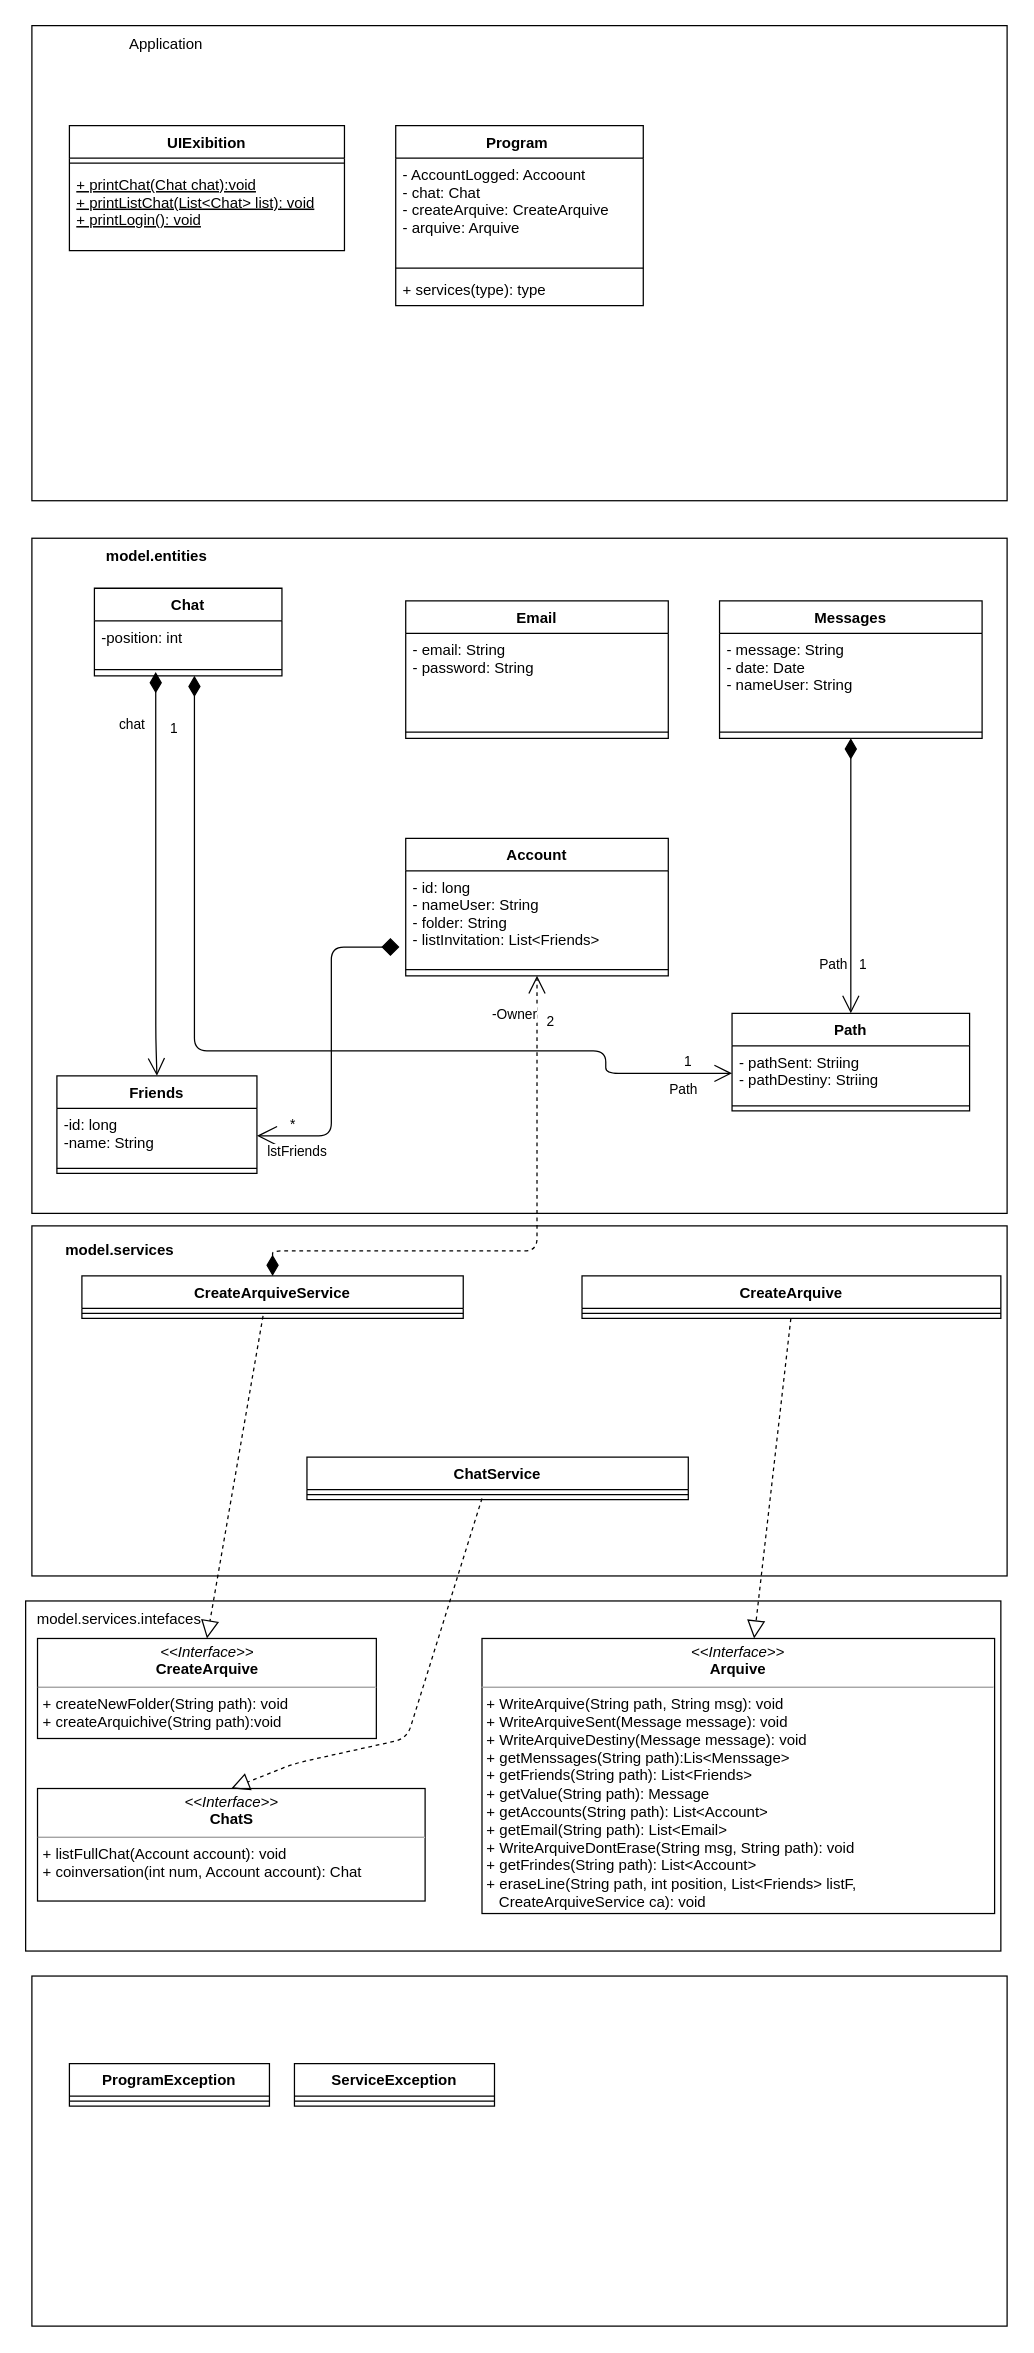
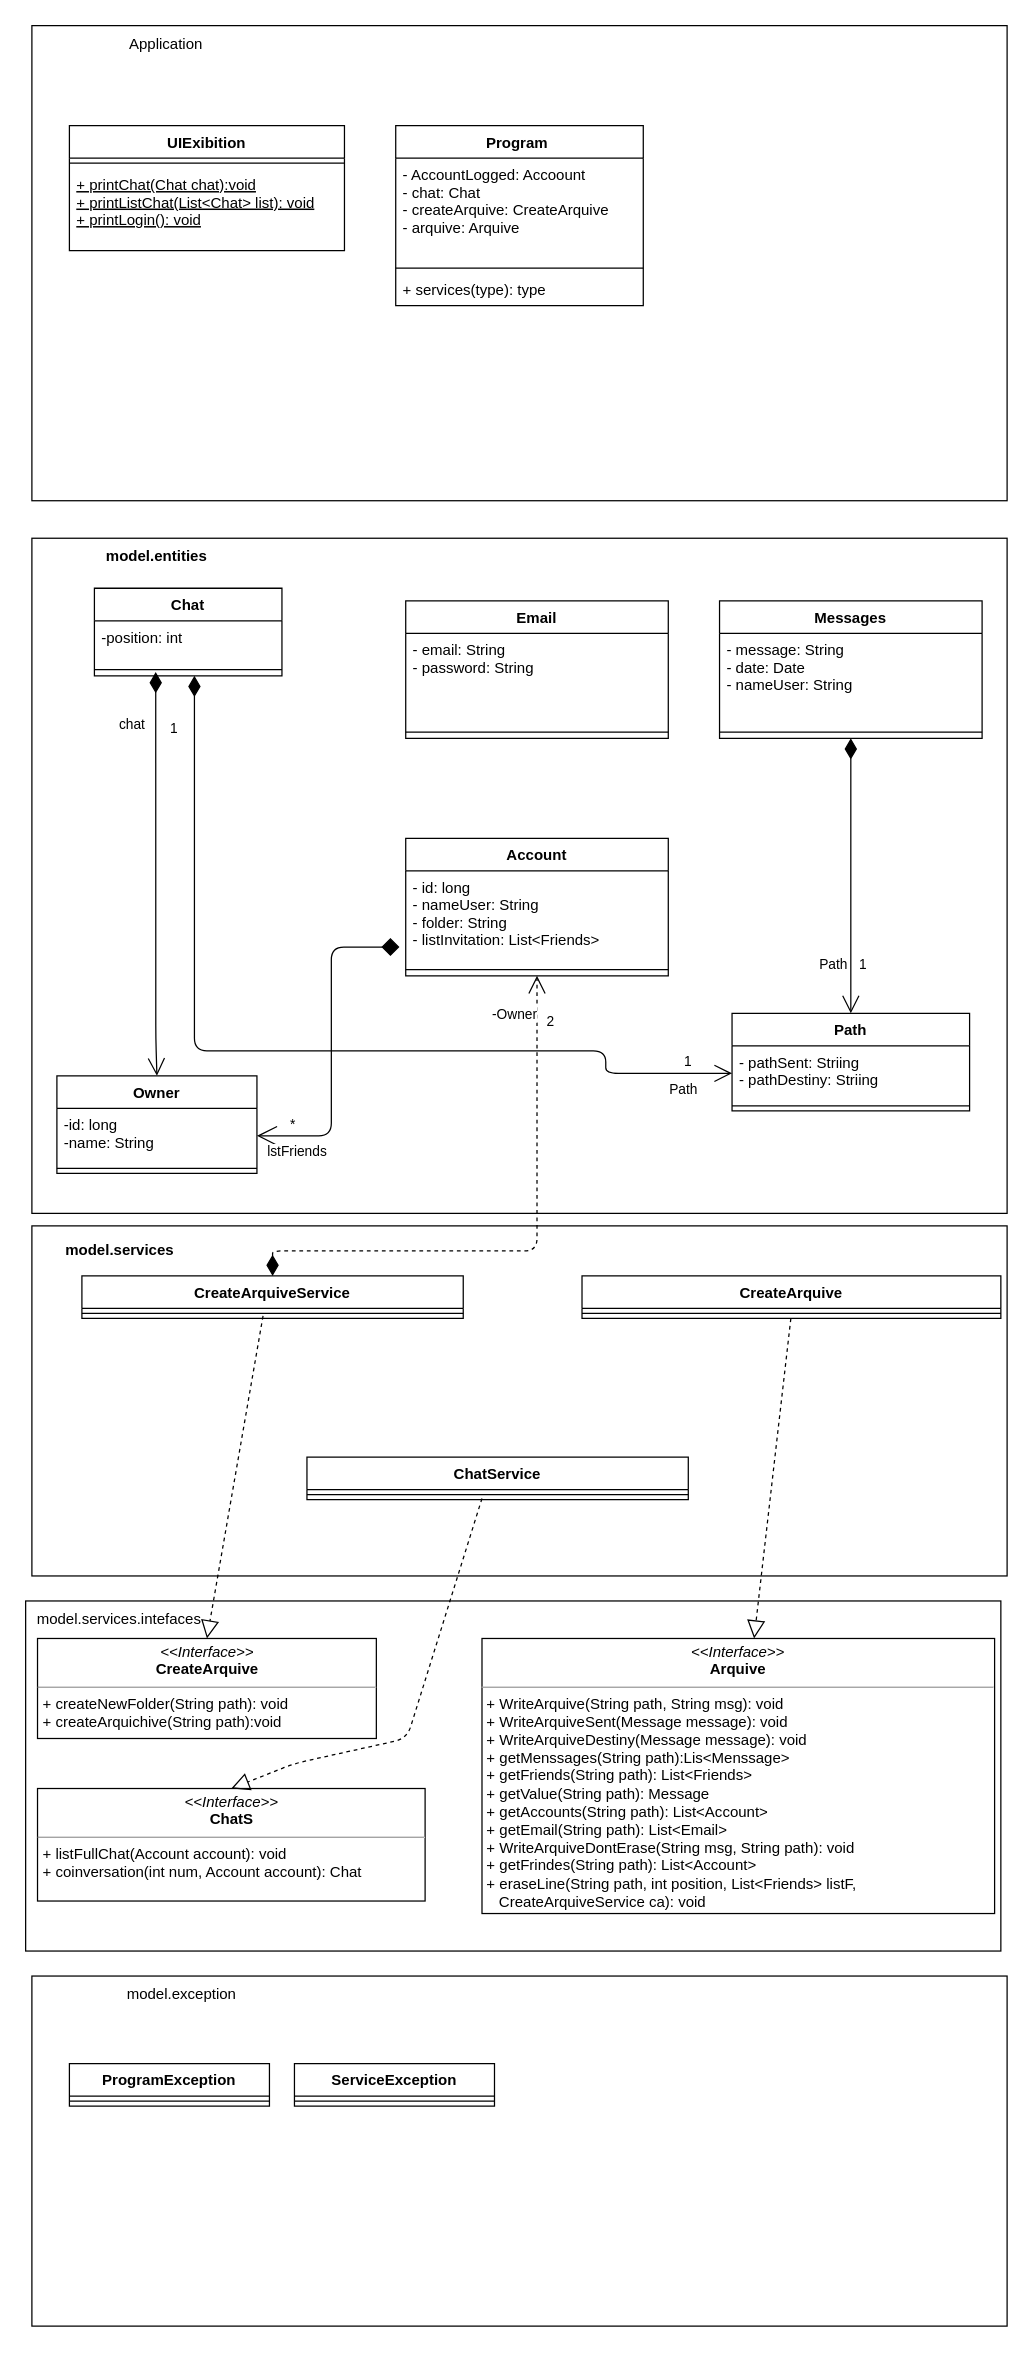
node "Friends": label "Friends" -> "Owner"
node "model.exception": added
